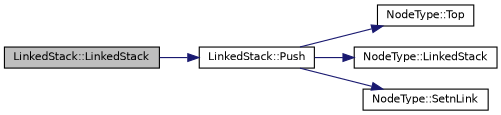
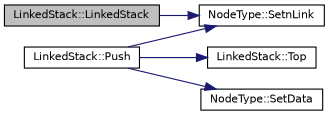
node "NodeType::Top": label "NodeType::Top" -> "LinkedStack::Top"
edge "LinkedStack::LinkedStack" -> "LinkedStack::Push": now "LinkedStack::LinkedStack" -> "NodeType::SetnLink"
node "NodeType::LinkedStack": label "NodeType::LinkedStack" -> "NodeType::SetData"
